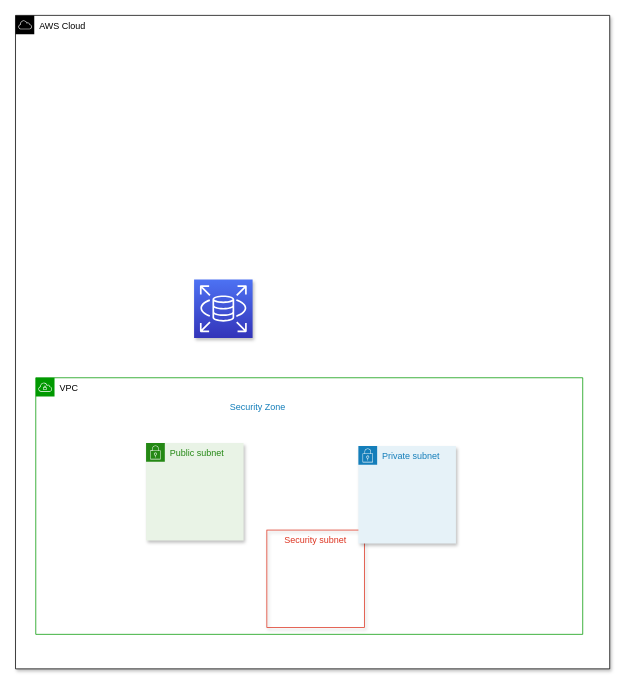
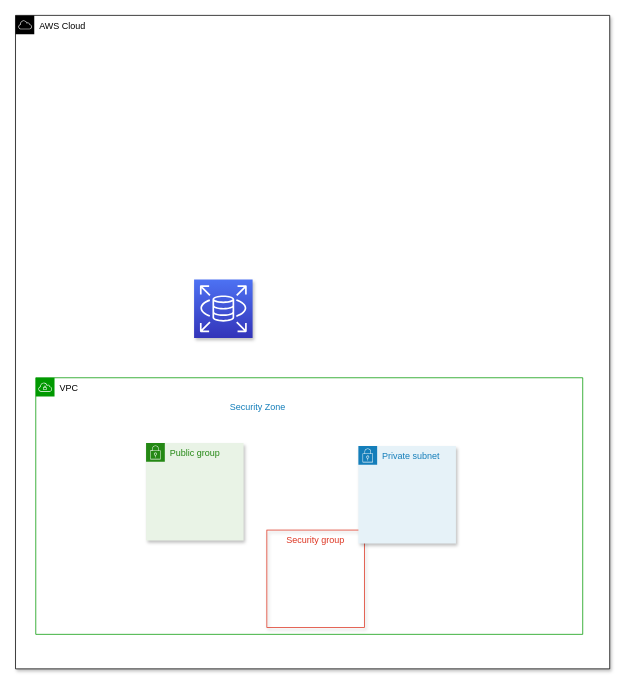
node "Public subnet": label "Public subnet" -> "Public group"
node "Security subnet": label "Security subnet" -> "Security group"
